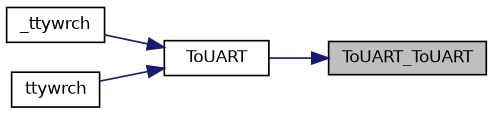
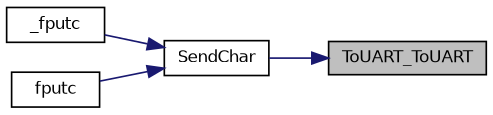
node "_ttywrch": label "_ttywrch" -> "_fputc"
node "ToUART": label "ToUART" -> "SendChar"
node "ttywrch": label "ttywrch" -> "fputc"
